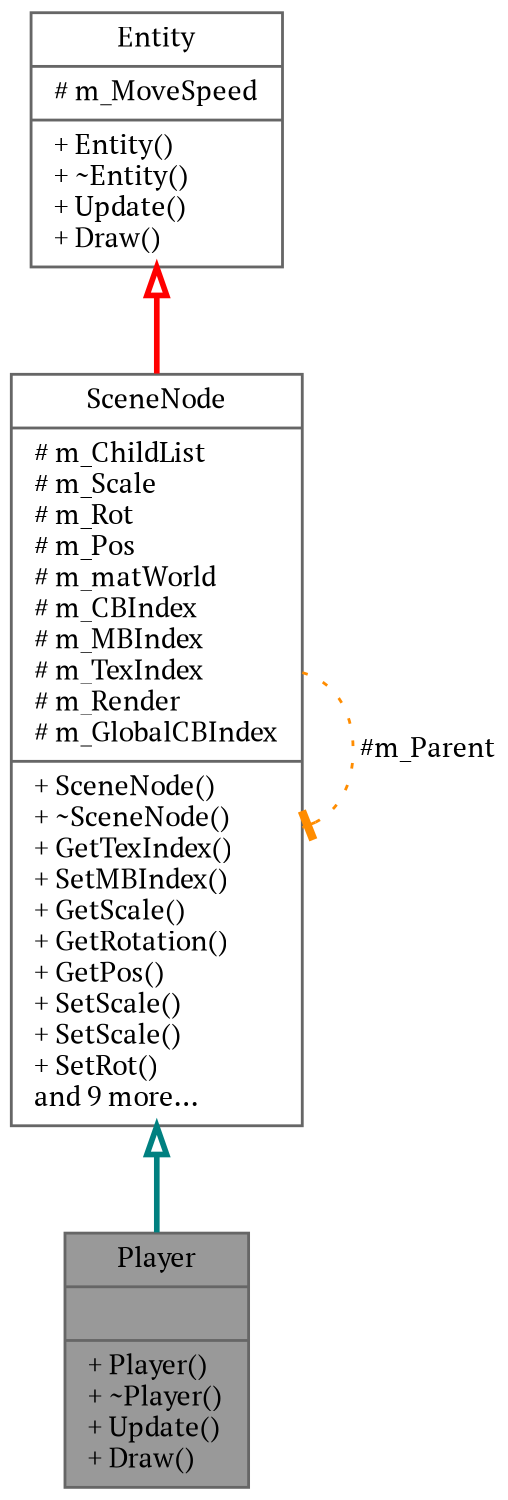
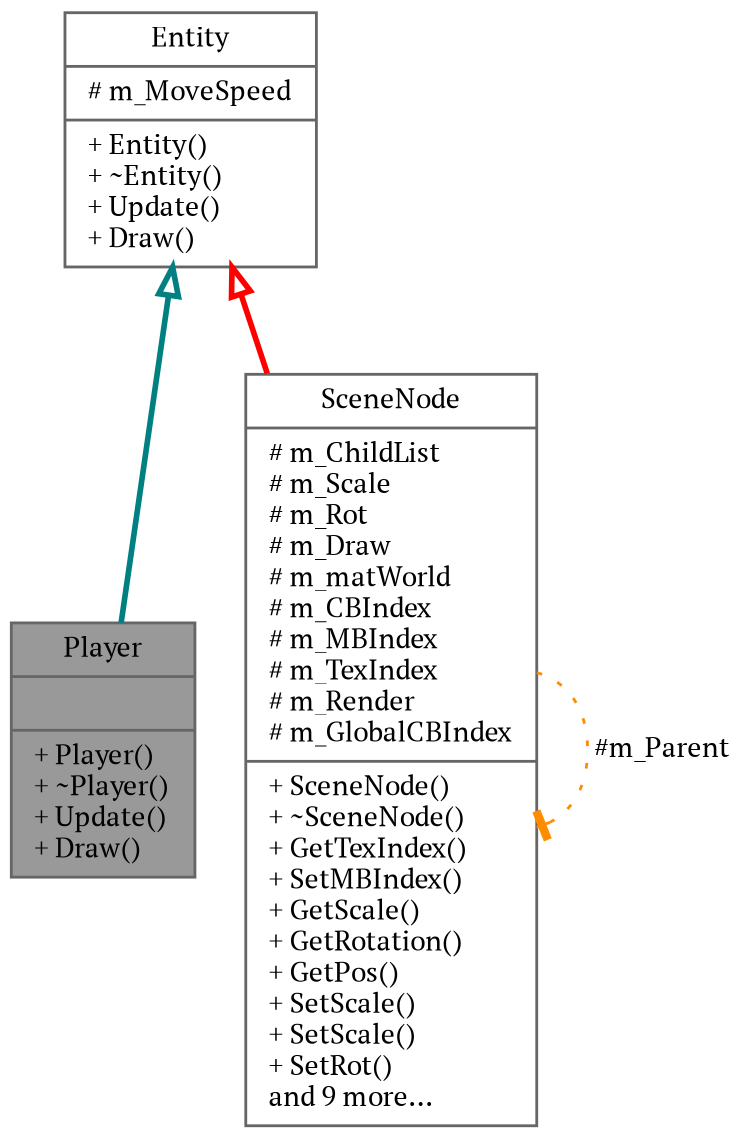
node "SceneNode": text "# m_Pos" -> "# m_Draw"
edge "Player" -> "SceneNode": now "Player" -> "Entity"
